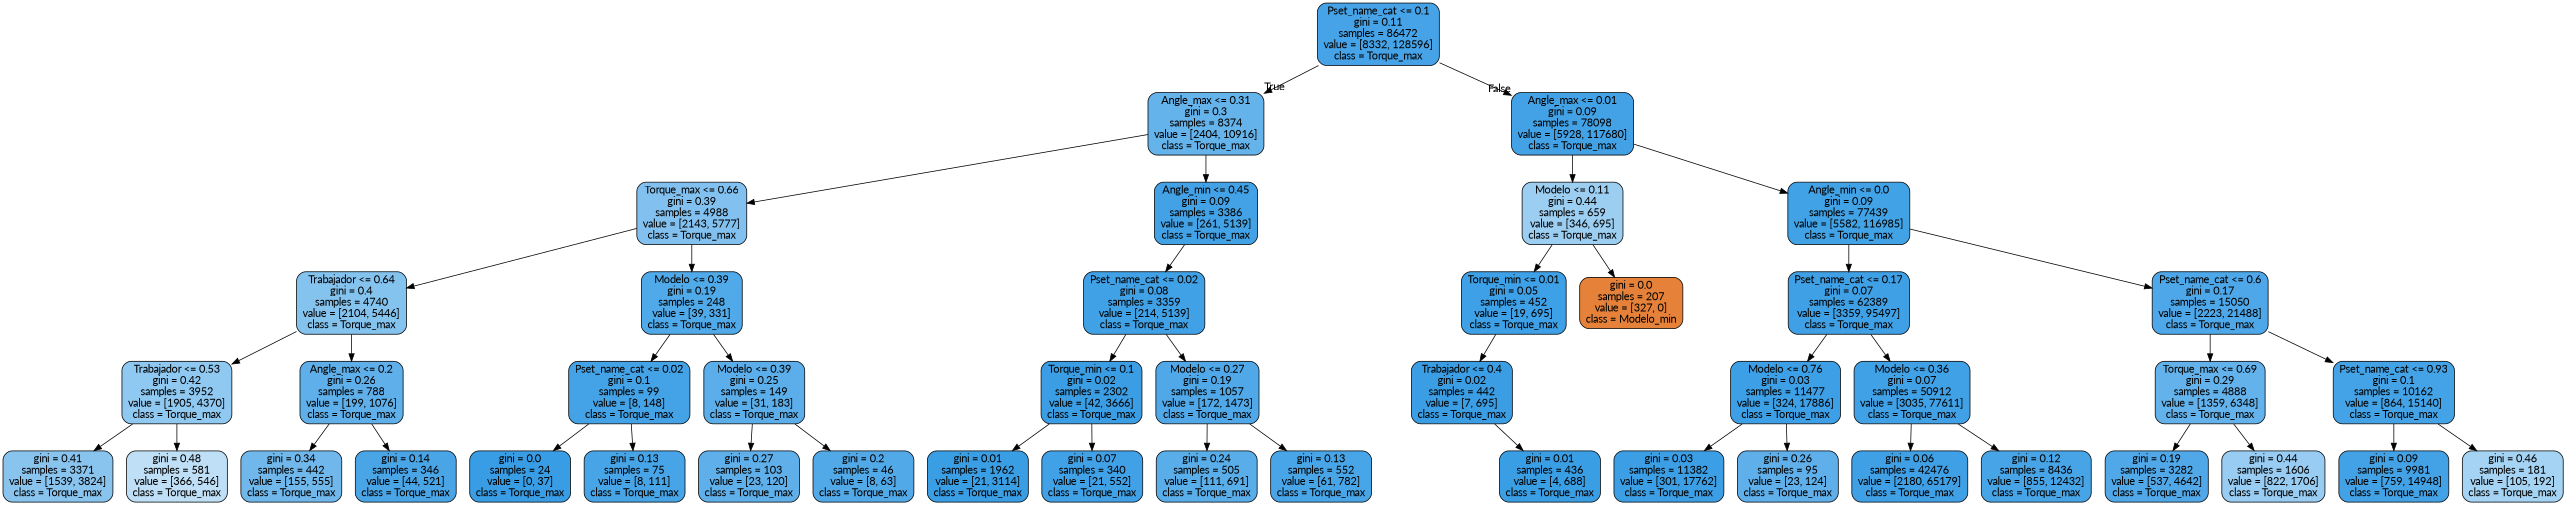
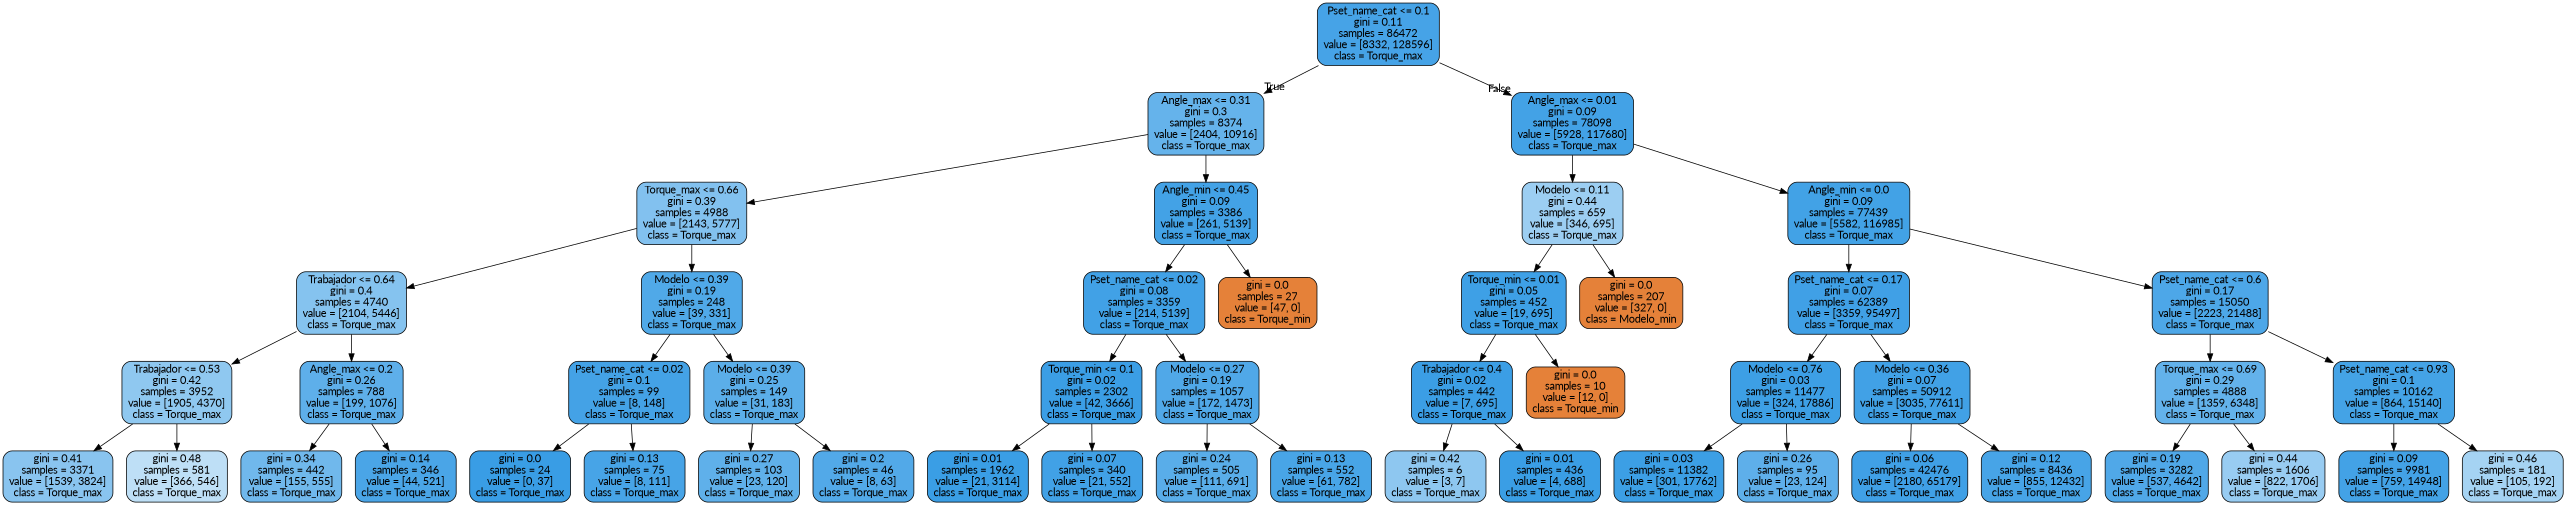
node "gini = 0.0 samples = 27 value = [47, 0] class = Torque_min": added
node "gini = 0.0 samples = 10 value = [12, 0] class = Torque_min": added
node "gini = 0.42 samples = 6 value = [3, 7] class = Torque_max": added
